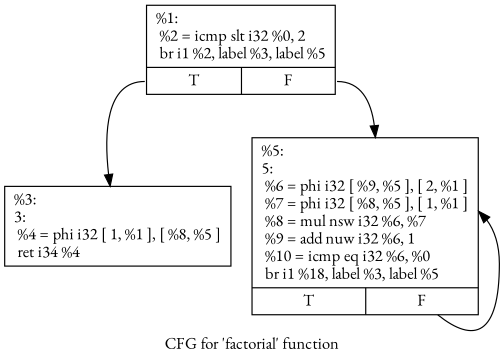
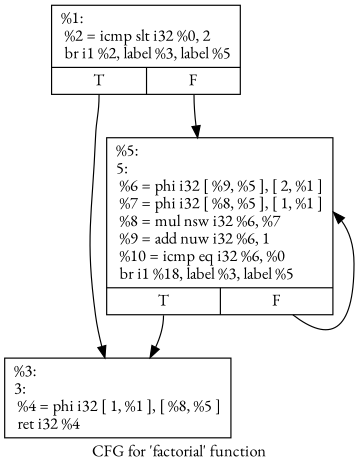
node "%3:": text "ret i34 %4" -> "ret i32 %4"
edge "%5:" -> "%3:": added
